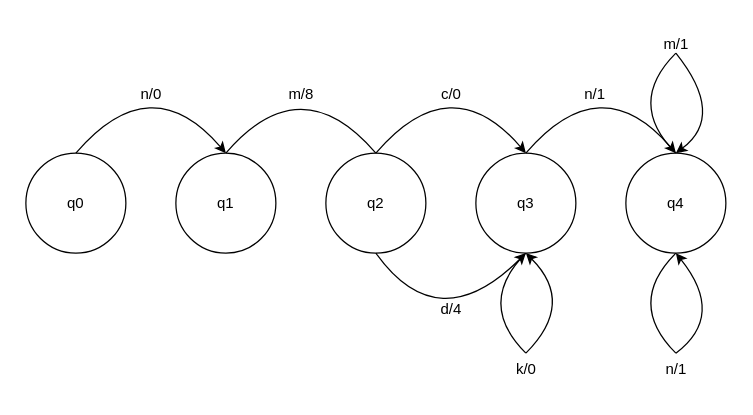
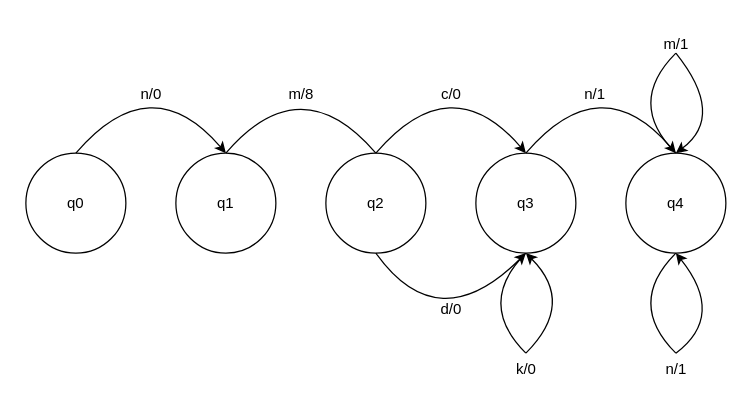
node "d/4": label "d/4" -> "d/0"
